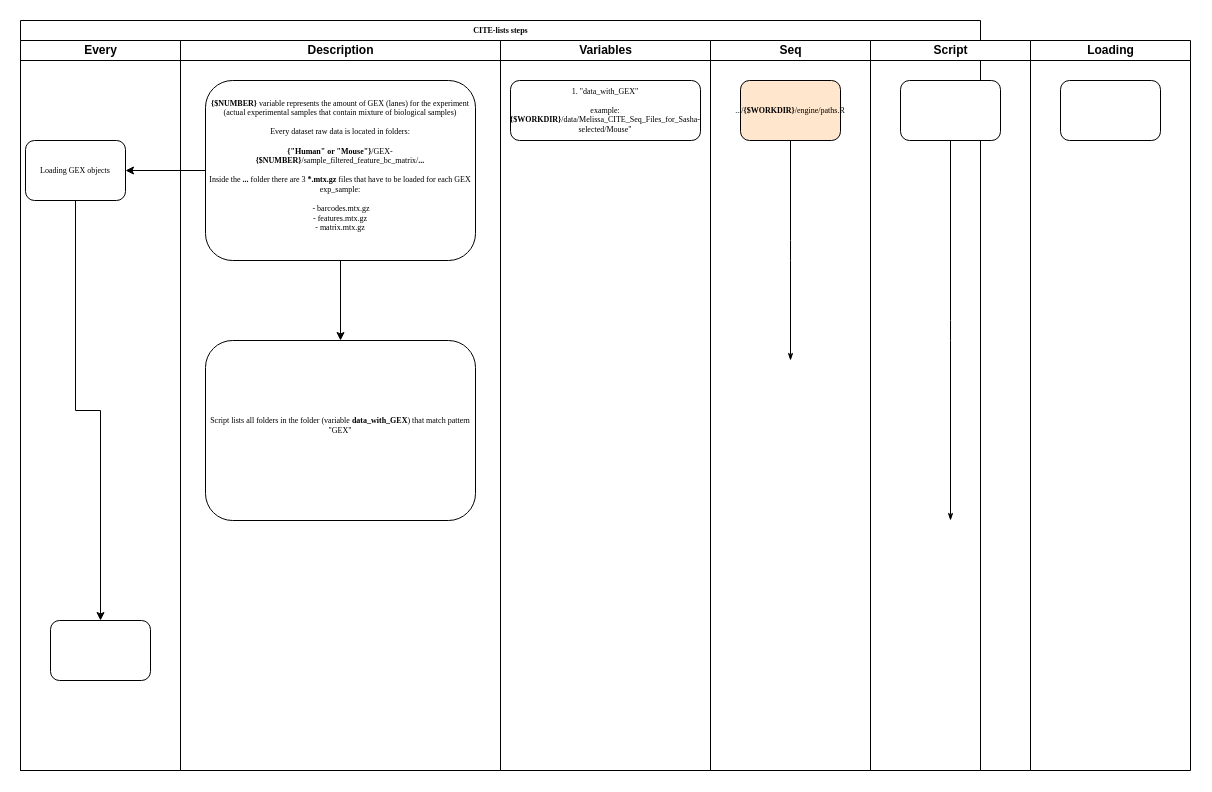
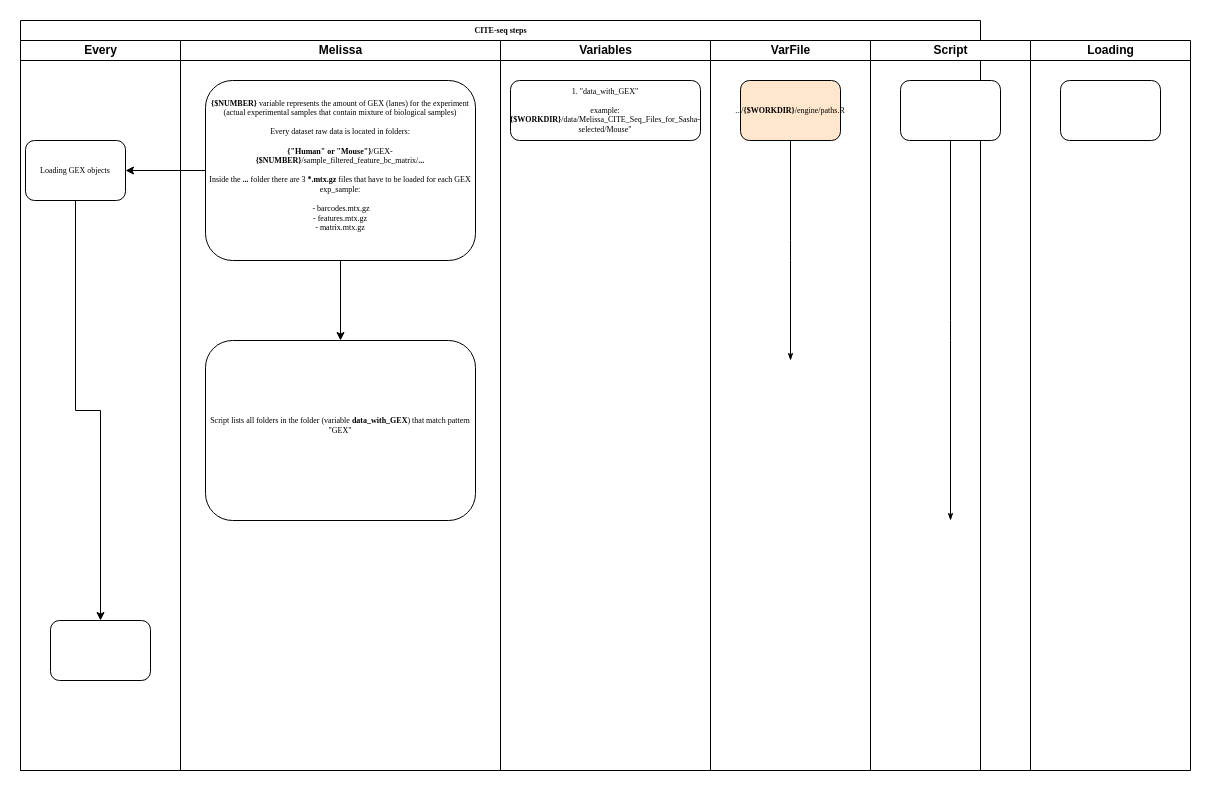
node "CITE-lists steps": label "CITE-lists steps" -> "CITE-seq steps"
node "Description": label "Description" -> "Melissa"
node "Seq": label "Seq" -> "VarFile"
